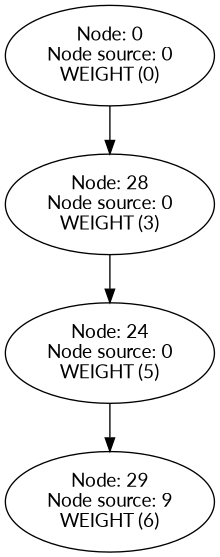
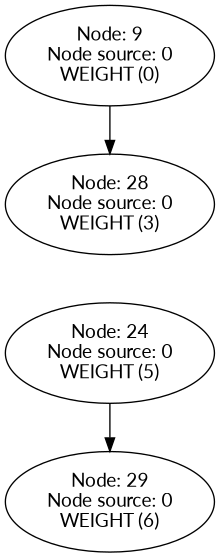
node "Node: 0 Node source: 0 WEIGHT (0)": label "Node: 0 Node source: 0 WEIGHT (0)" -> "Node: 9 Node source: 0 WEIGHT (0)"
edge "Node: 28 Node source: 0 WEIGHT (3)" -> "Node: 24 Node source: 0 WEIGHT (5)": removed
node "Node: 29 Node source: 9 WEIGHT (6)": label "Node: 29 Node source: 9 WEIGHT (6)" -> "Node: 29 Node source: 0 WEIGHT (6)"
